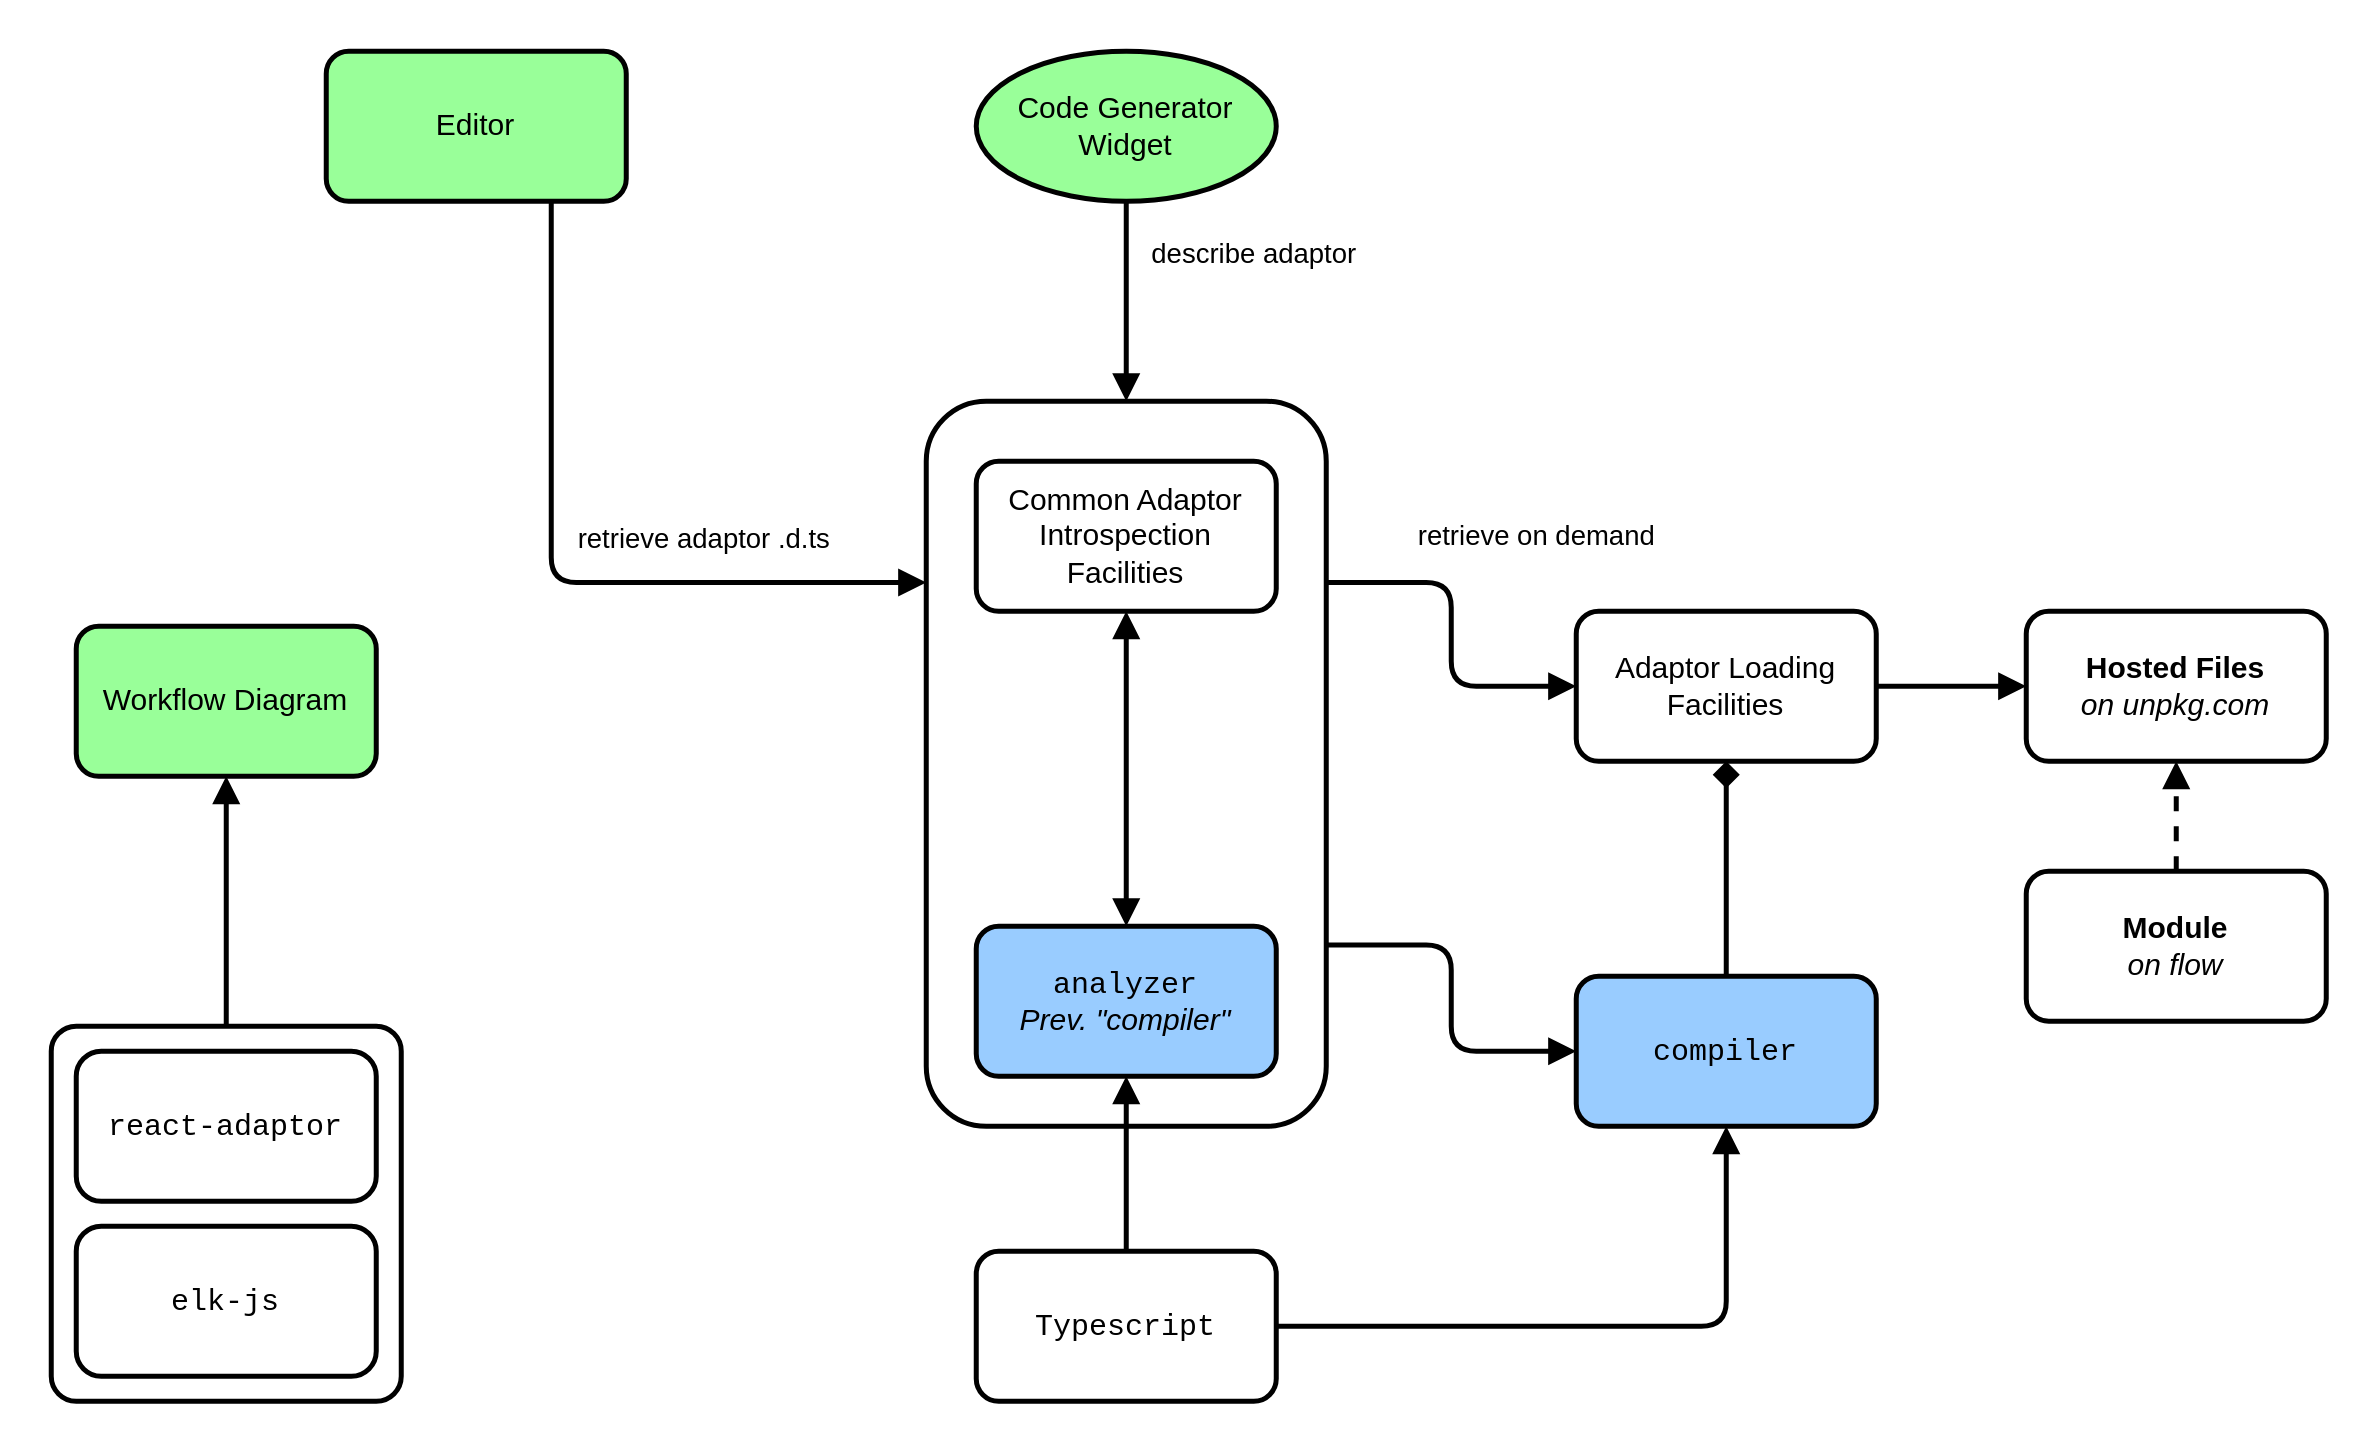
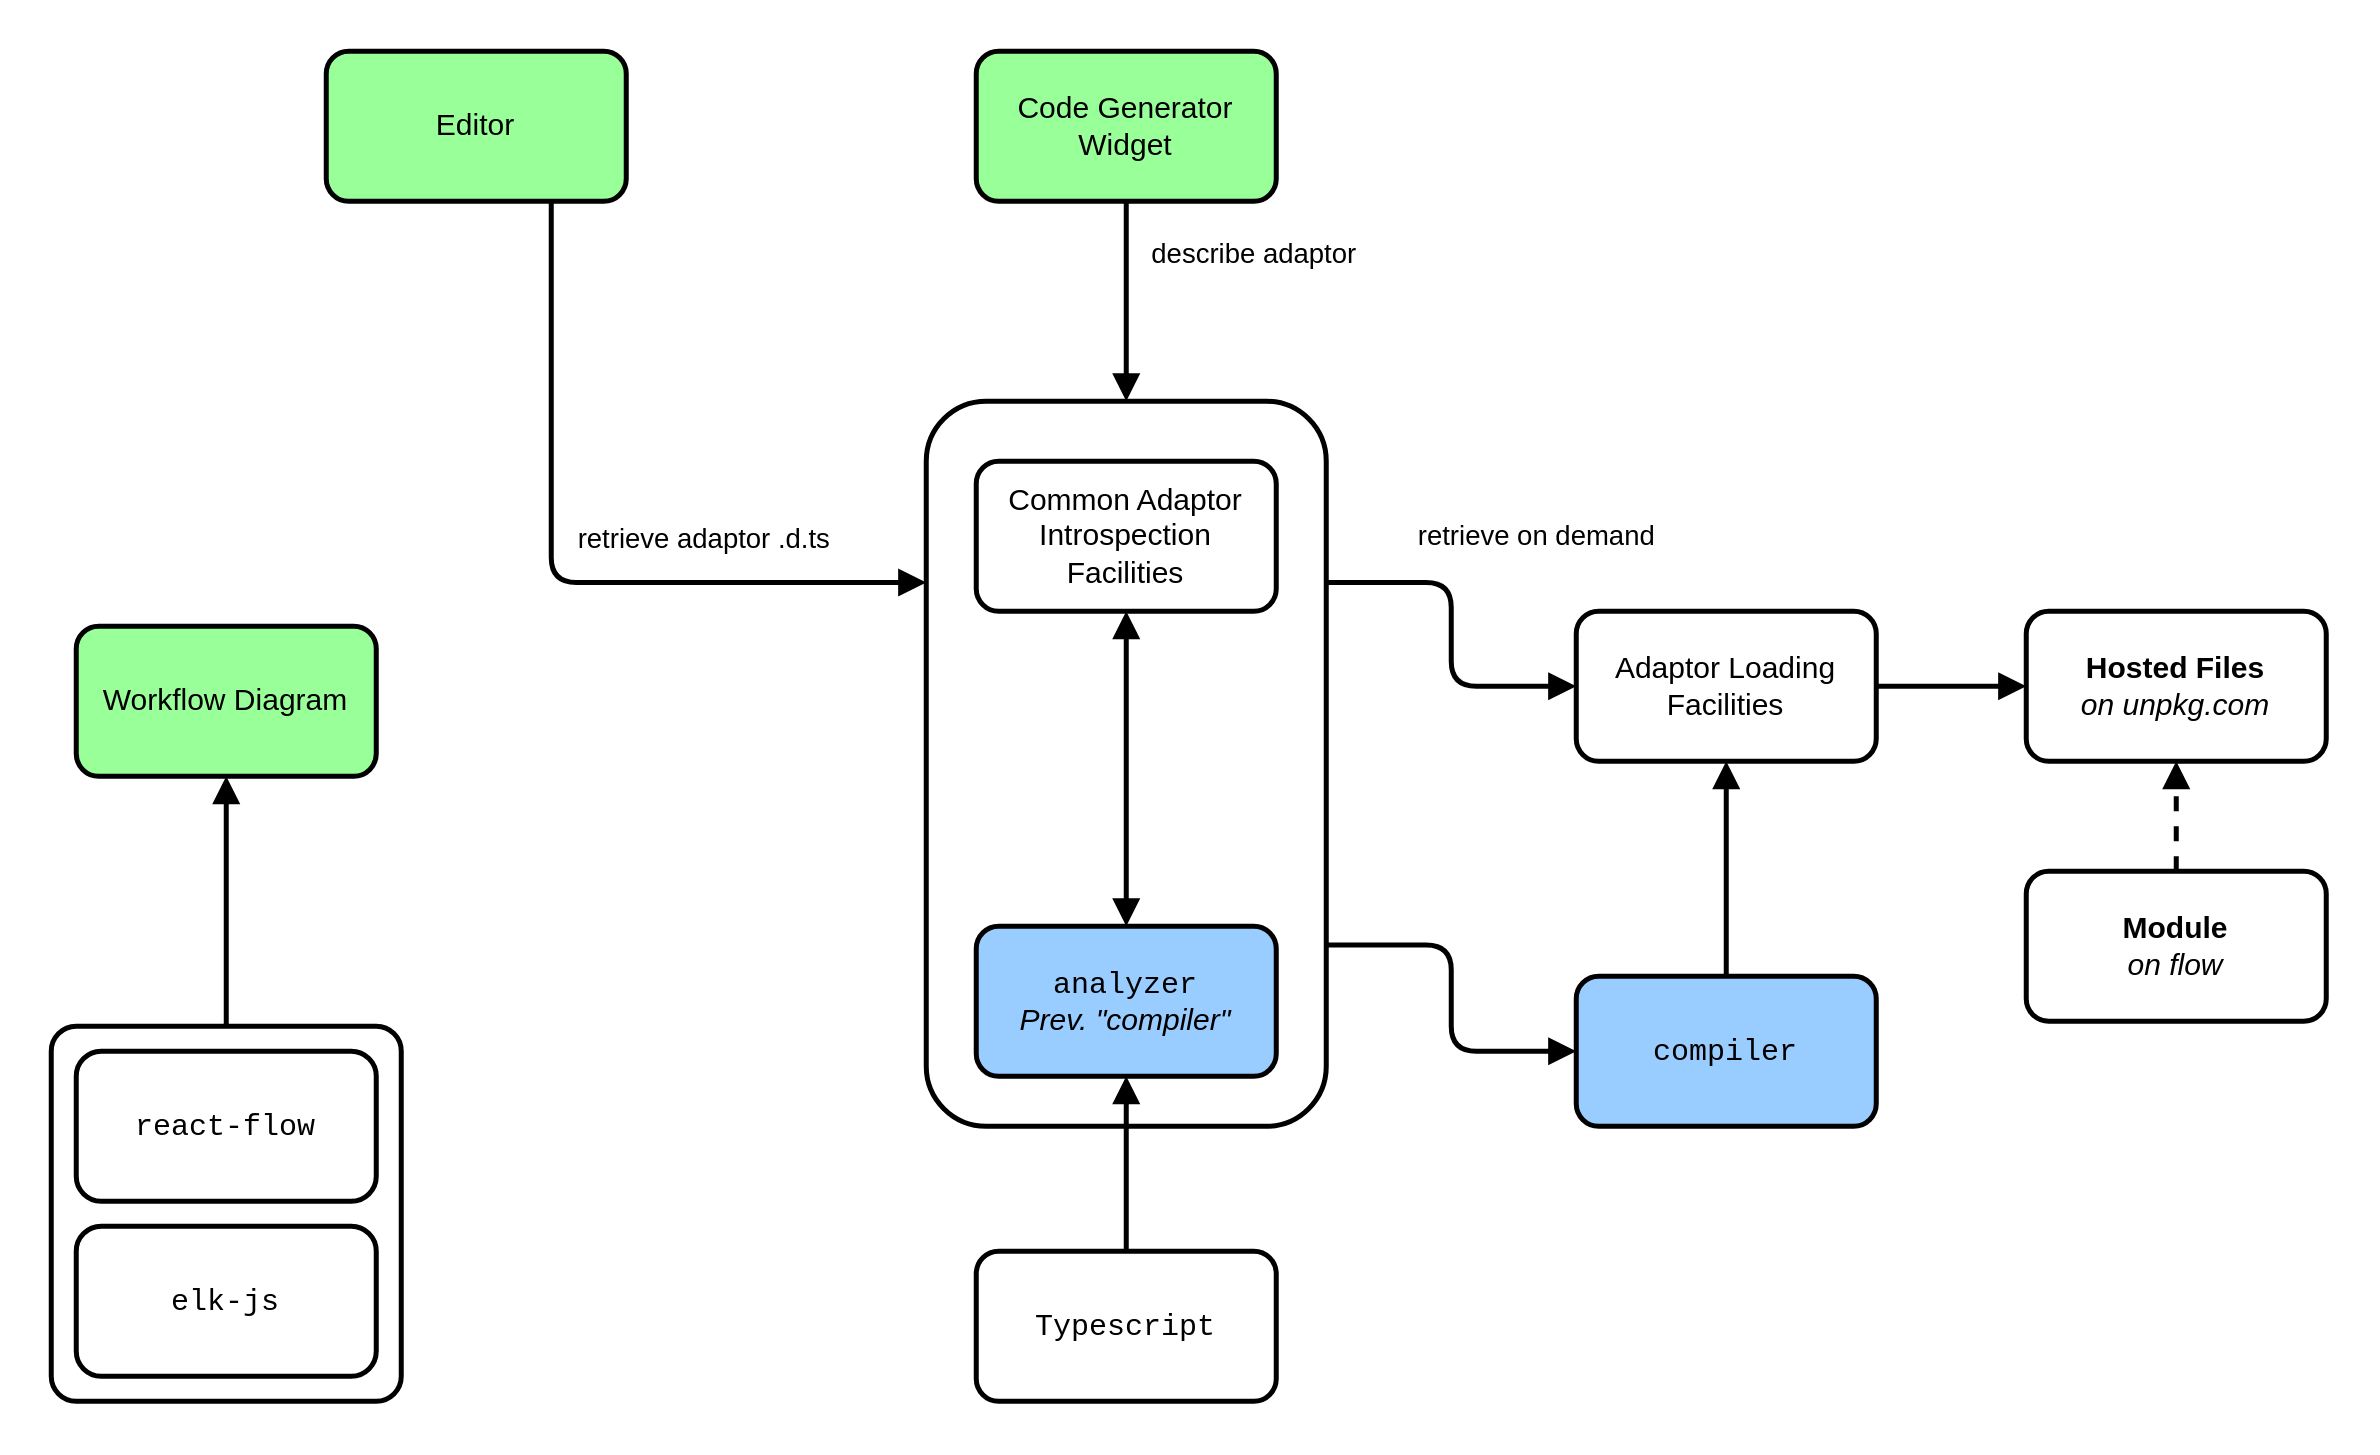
node "Code Generator Widget": shape ellipse -> rounded rectangle
edge "compiler" -> "Adaptor Loading Facilities": arrowhead diamond -> block
node "react-adaptor": label "react-adaptor" -> "react-flow"
edge "Typescript" -> "compiler": removed
